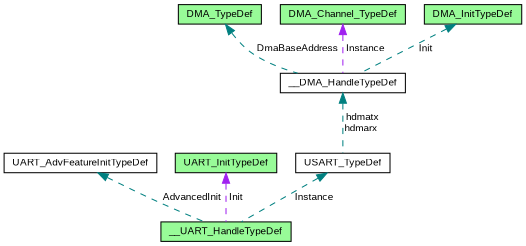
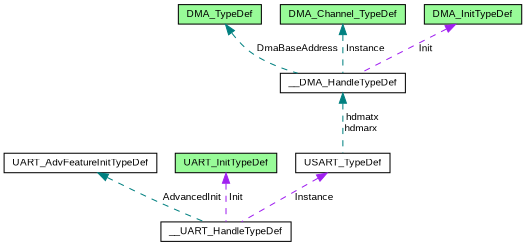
edge "__DMA_HandleTypeDef" -> "DMA_InitTypeDef": color teal -> purple
edge "__DMA_HandleTypeDef" -> "DMA_Channel_TypeDef": color purple -> teal
edge "__UART_HandleTypeDef" -> "USART_TypeDef": color teal -> purple
node "__UART_HandleTypeDef": fillcolor palegreen -> white
